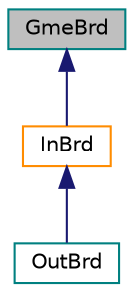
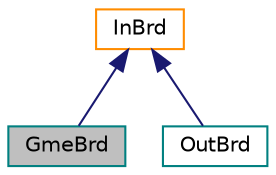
edge "InBrd" -> "GmeBrd": reversed
